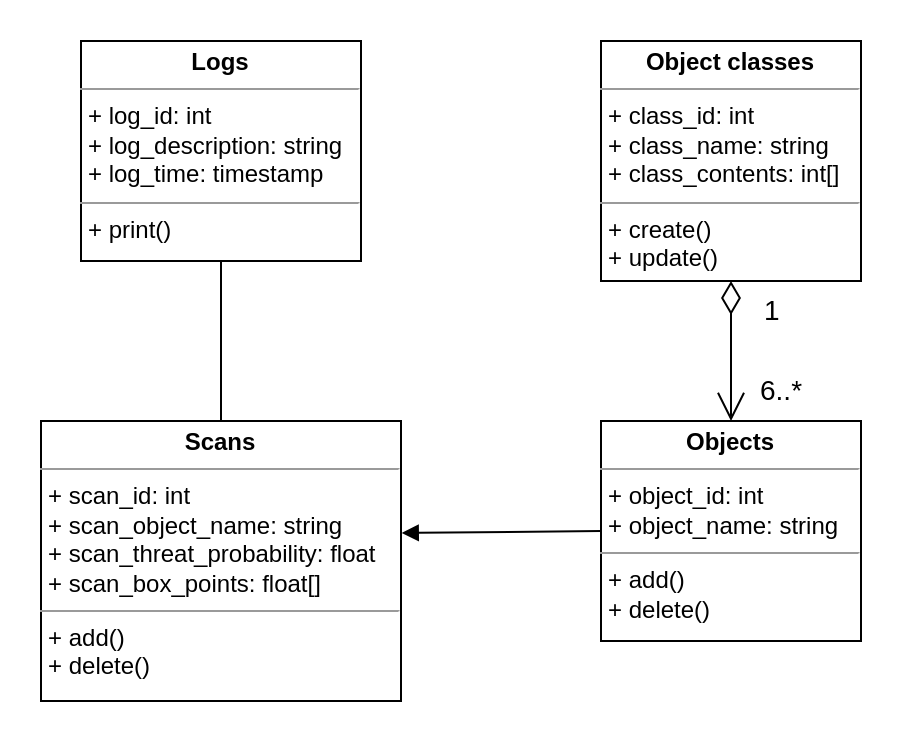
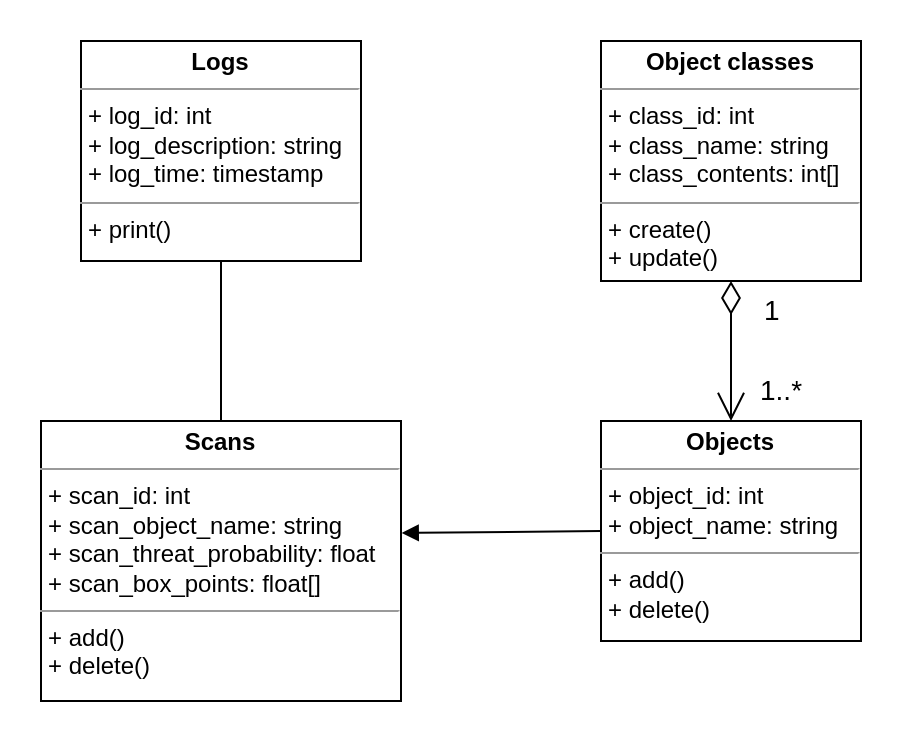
node "6..*": label "6..*" -> "1..*"
